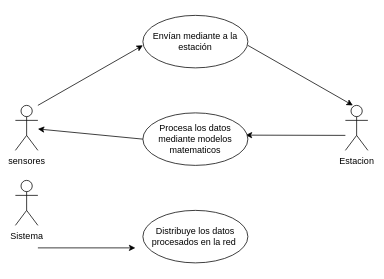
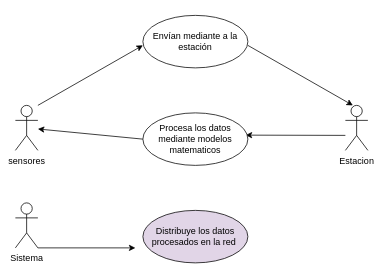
node "Sistema": moved (27, 203) -> (27, 225)
node "Distribuye los datos procesados en la red": fillcolor #ffffff -> #e1d5e7
